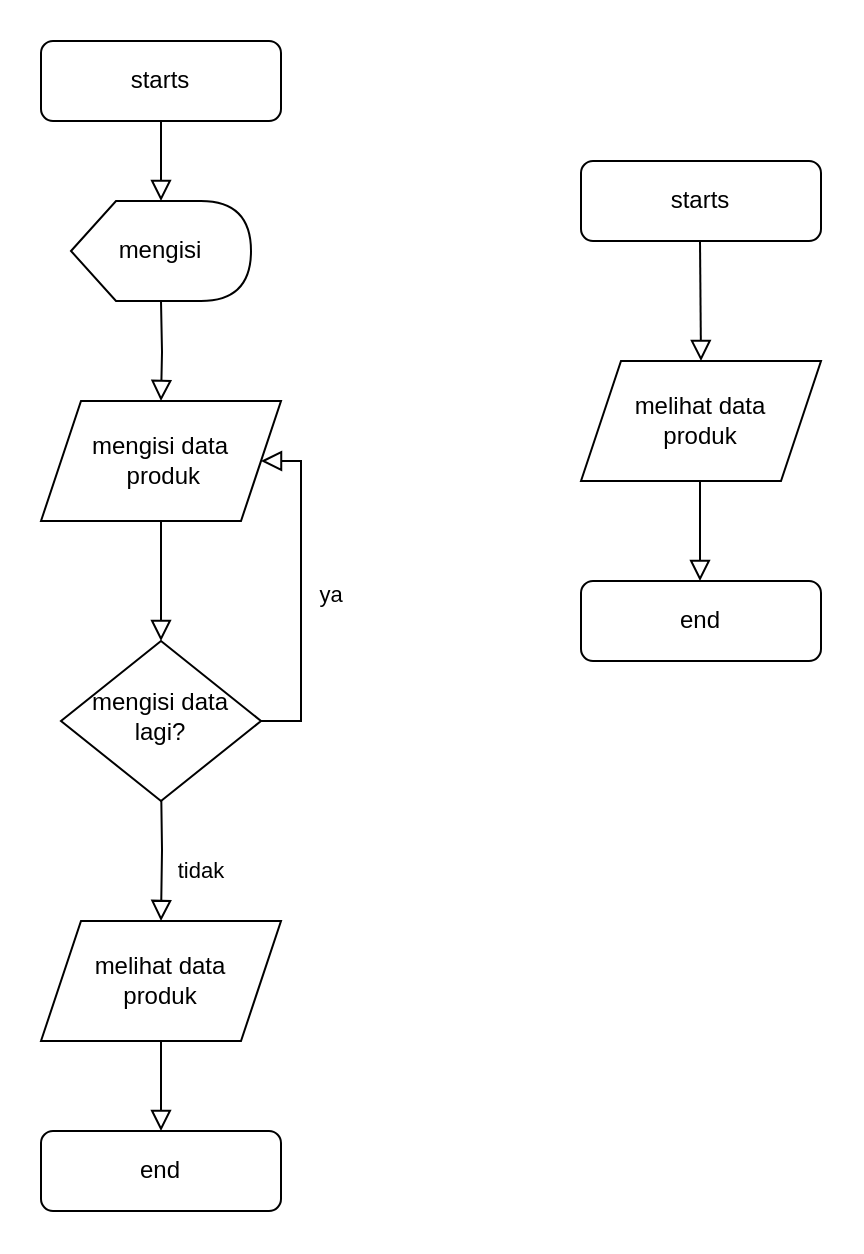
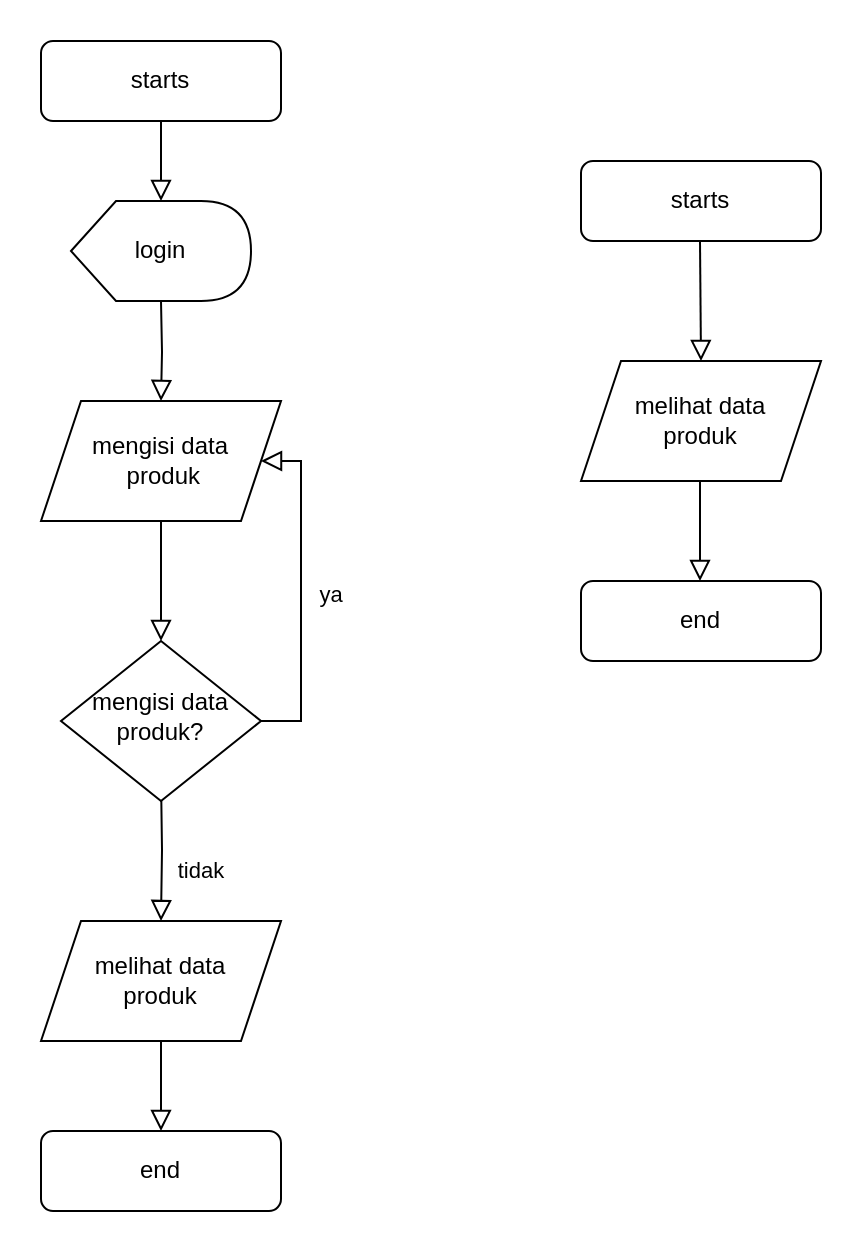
node "mengisi": label "mengisi" -> "login"
node "mengisi data lagi?": label "mengisi data lagi?" -> "mengisi data produk?"
